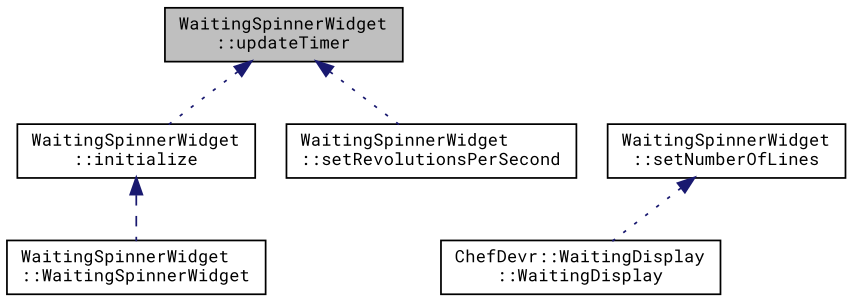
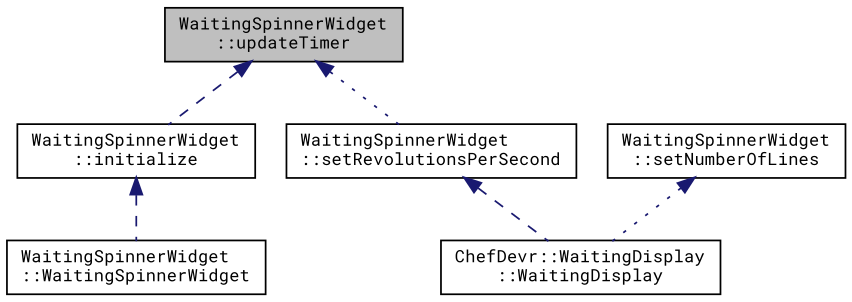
edge "WaitingSpinnerWidget ::initialize" -> "WaitingSpinnerWidget ::updateTimer": style dotted -> dashed
edge "ChefDevr::WaitingDisplay ::WaitingDisplay" -> "WaitingSpinnerWidget ::setRevolutionsPerSecond": added
